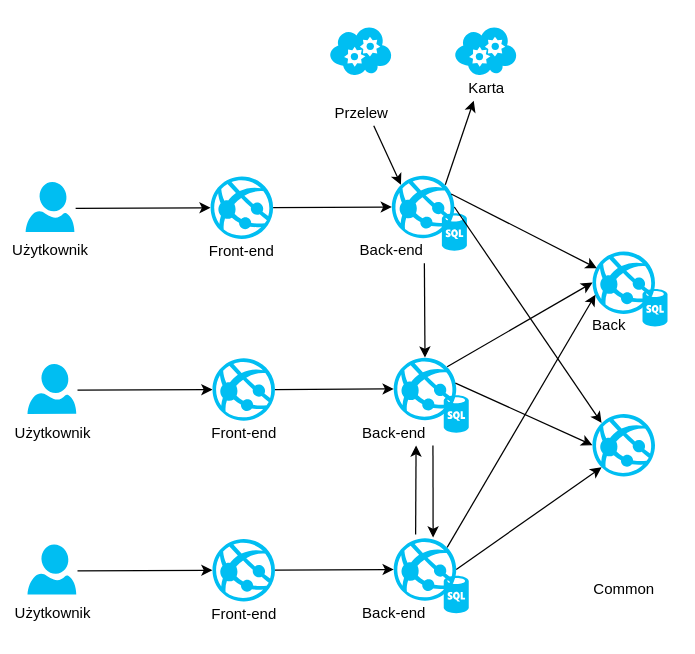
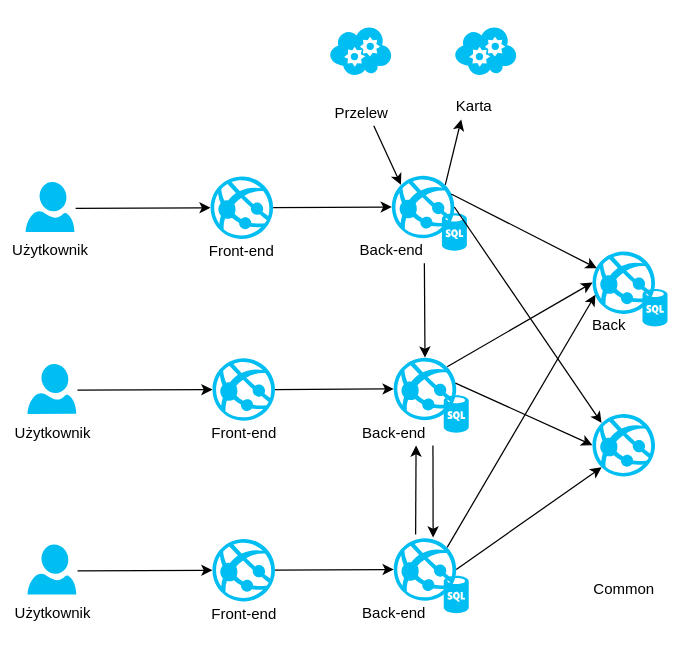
node "Karta": moved (486, 88) -> (474, 107)
